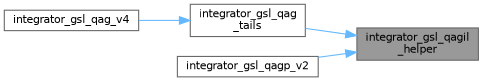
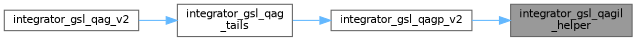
node "integrator_gsl_qag_v4": label "integrator_gsl_qag_v4" -> "integrator_gsl_qag_v2"
edge "integrator_gsl_qag _tails" -> "integrator_gsl_qagil _helper": now "integrator_gsl_qag _tails" -> "integrator_gsl_qagp_v2"
